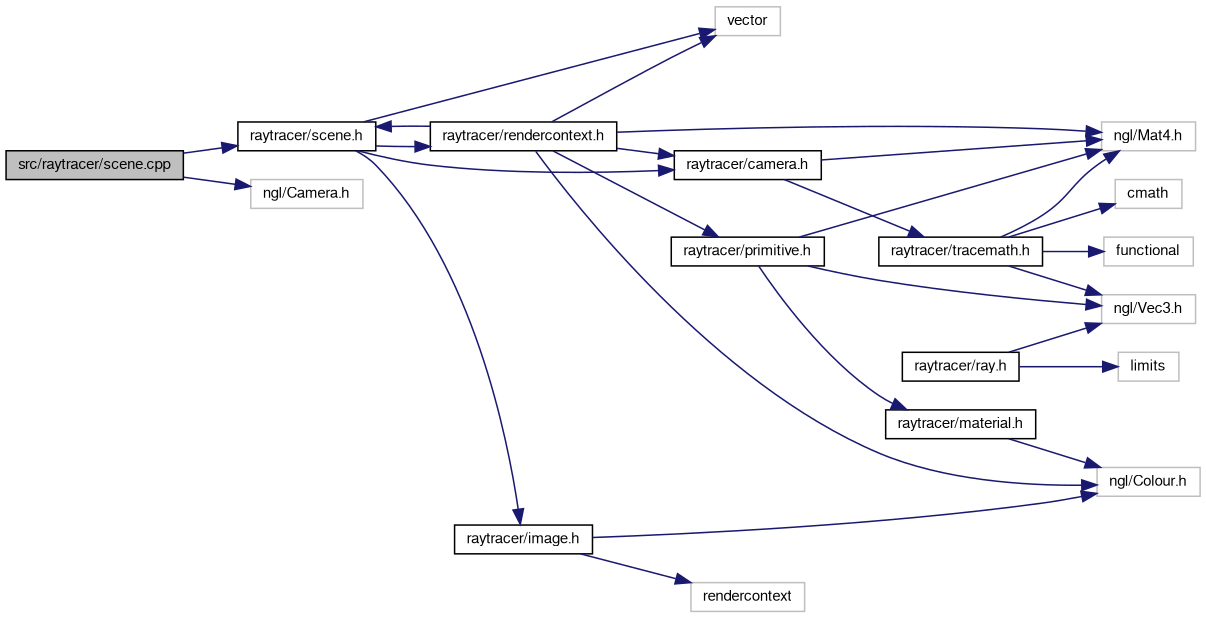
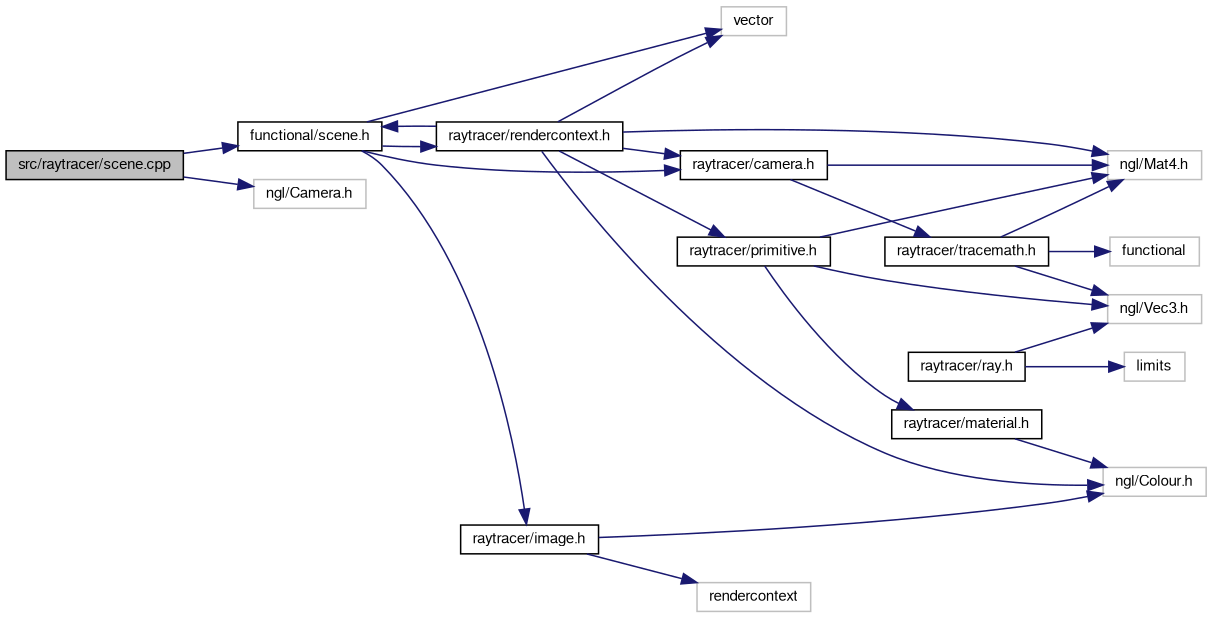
node "raytracer/scene.h": label "raytracer/scene.h" -> "functional/scene.h"
node "cmath": removed
